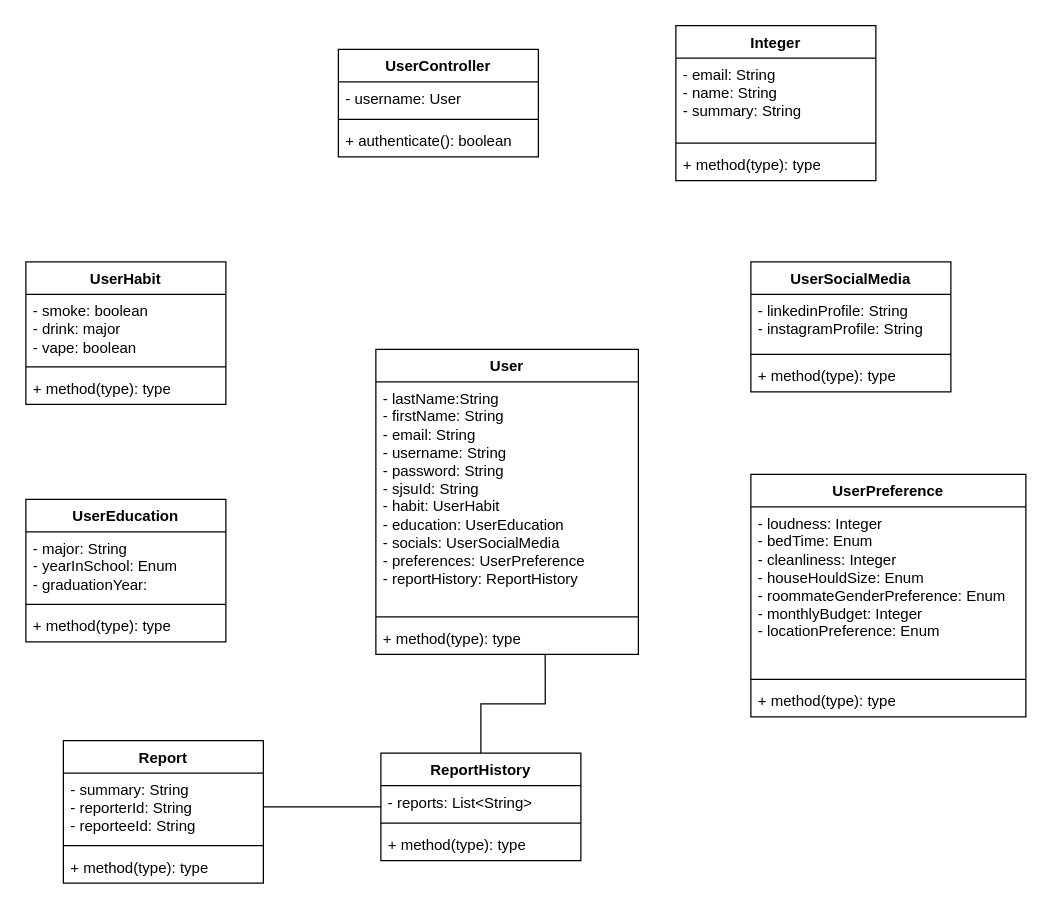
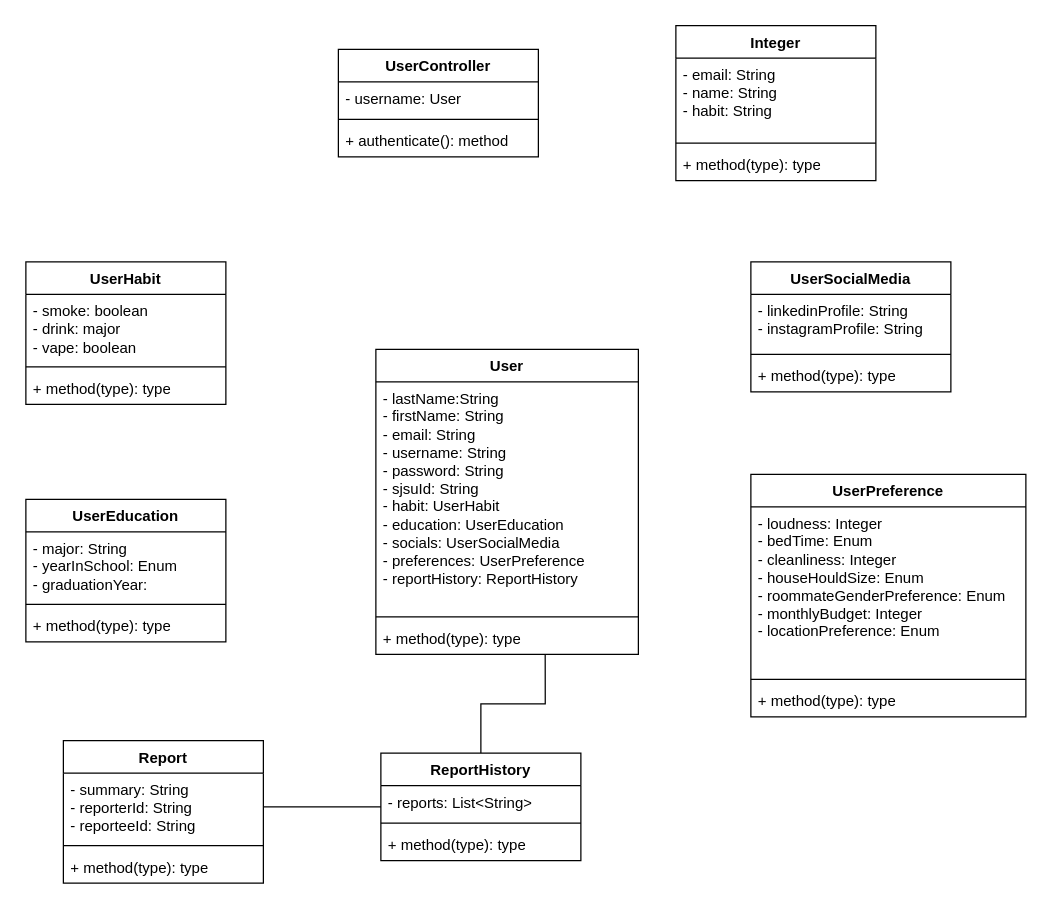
node "- email: String - name: String - summary: String": label "- email: String - name: String - summary: String" -> "- email: String - name: String - habit: String"
node "+ authenticate(): boolean": label "+ authenticate(): boolean" -> "+ authenticate(): method"
